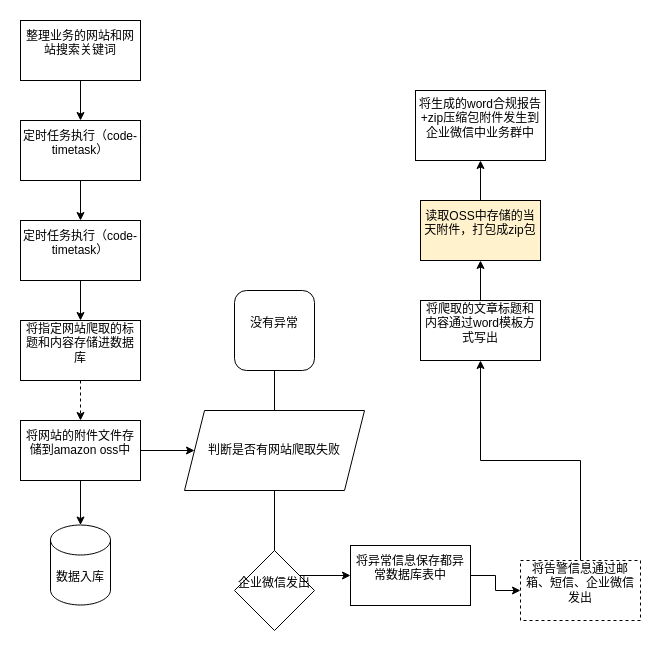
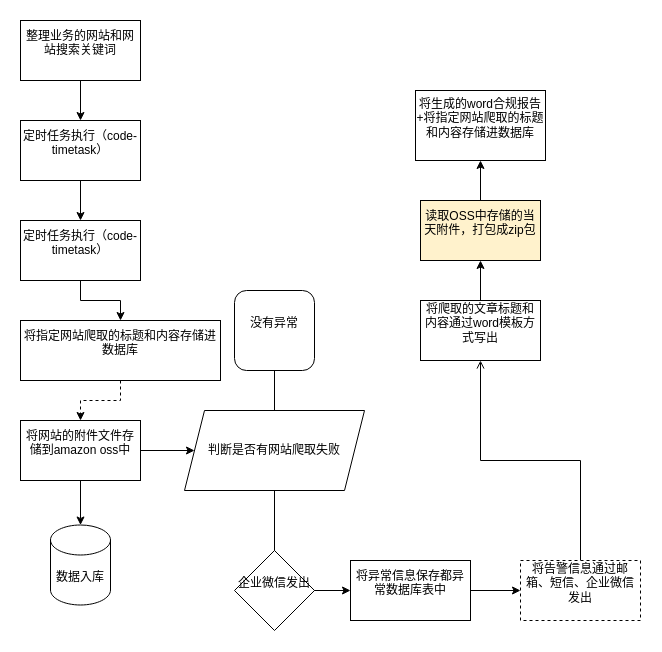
node "将生成的word合规报告+zip压缩包附件发生到企业微信中业务群中": label "将生成的word合规报告+zip压缩包附件发生到企业微信中业务群中" -> "将生成的word合规报告+将指定网站爬取的标题和内容存储进数据库"
node "将指定网站爬取的标题和内容存储进数据库": size 120x60 -> 200x60
edge "将告警信息通过邮箱、短信、企业微信发出" -> "将爬取的文章标题和内容通过word模板方式写出": arrowhead classic -> open
node "将异常信息保存都异常数据库表中": moved (411, 576) -> (411, 591)
